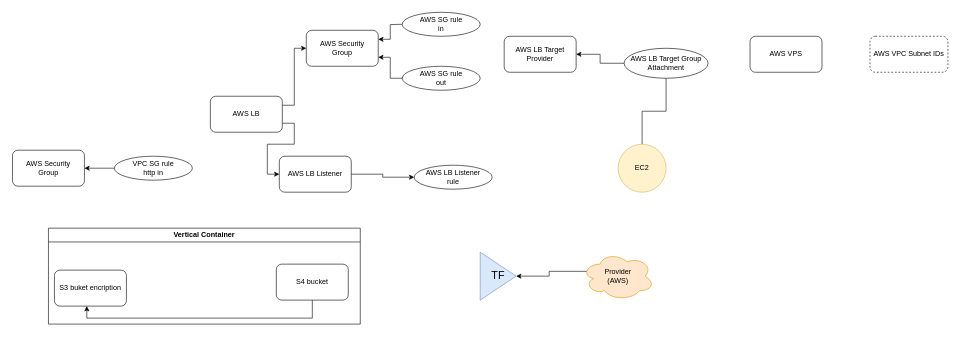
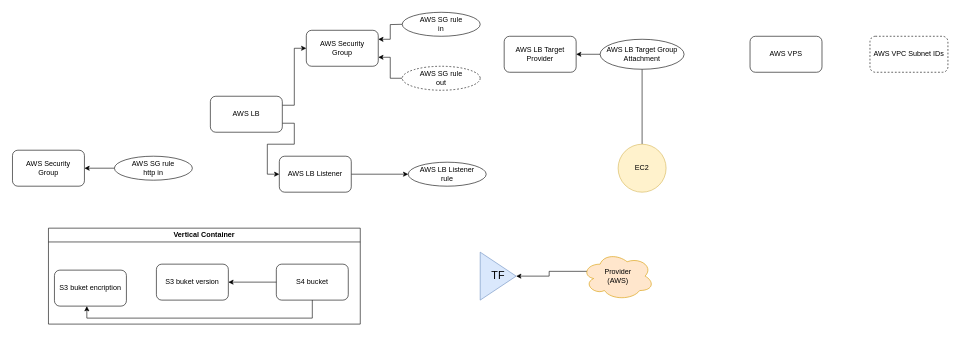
node "AWS LB Target Group Attachment": moved (666, 63) -> (642, 54)
node "AWS SG rule out": style solid -> dashed
node "VPC SG rule http in": label "VPC SG rule http in" -> "AWS SG rule http in"
node "AWS LB Listener rule": moved (453, 177) -> (447, 174)
node "S3 buket version": added
edge "S4 bucket" -> "S3 buket version": added
